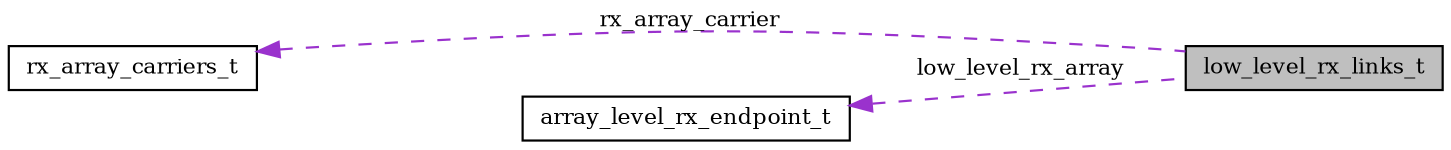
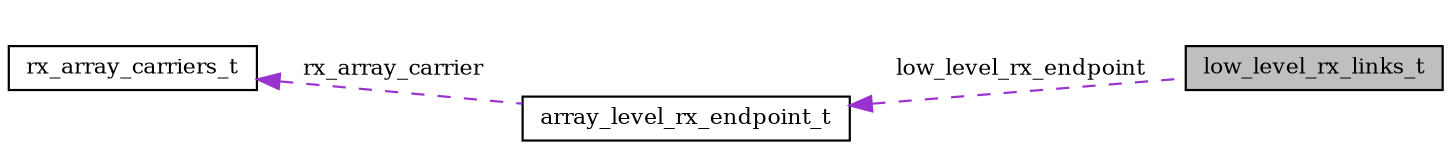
edge "low_level_rx_links_t" -> "rx_array_carriers_t": now "array_level_rx_endpoint_t" -> "rx_array_carriers_t"
edge "low_level_rx_links_t" -> "array_level_rx_endpoint_t": label " low_level_rx_array" -> " low_level_rx_endpoint"
